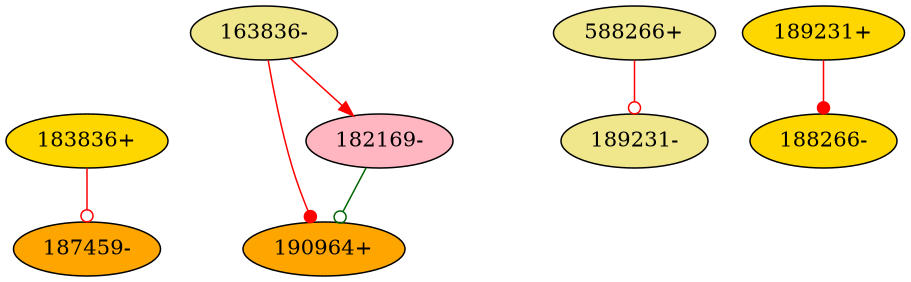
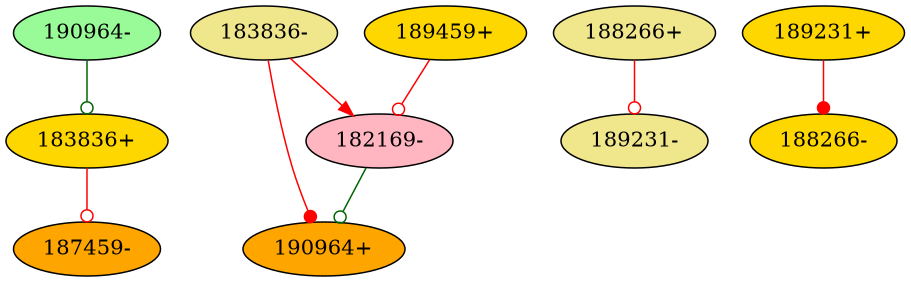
node "190964-": added
node "163836-": label "163836-" -> "183836-"
node "189459+": added
node "588266+": label "588266+" -> "188266+"
